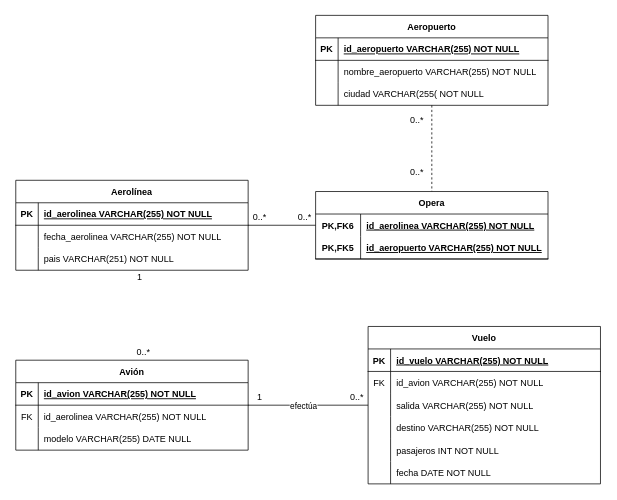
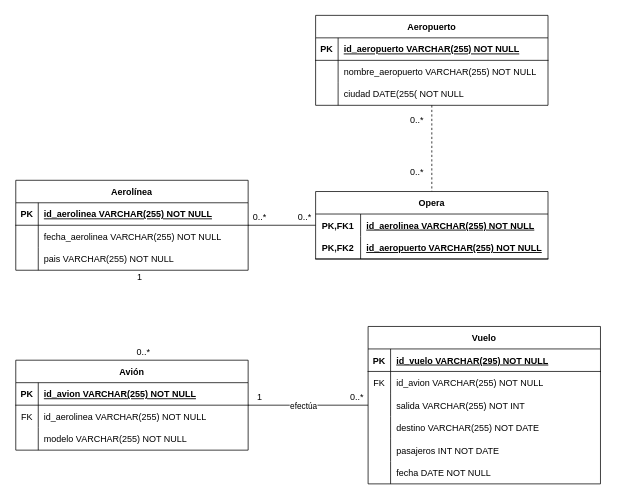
node "ciudad VARCHAR(255( NOT NULL": label "ciudad VARCHAR(255( NOT NULL" -> "ciudad DATE(255( NOT NULL"
node "PK,FK6": label "PK,FK6" -> "PK,FK1"
node "PK,FK5": label "PK,FK5" -> "PK,FK2"
node "pais VARCHAR(251) NOT NULL": label "pais VARCHAR(251) NOT NULL" -> "pais VARCHAR(255) NOT NULL"
node "id_vuelo VARCHAR(255) NOT NULL": label "id_vuelo VARCHAR(255) NOT NULL" -> "id_vuelo VARCHAR(295) NOT NULL"
node "salida VARCHAR(255) NOT NULL": label "salida VARCHAR(255) NOT NULL" -> "salida VARCHAR(255) NOT INT"
node "destino VARCHAR(255) NOT NULL": label "destino VARCHAR(255) NOT NULL" -> "destino VARCHAR(255) NOT DATE"
node "modelo VARCHAR(255) DATE NULL": label "modelo VARCHAR(255) DATE NULL" -> "modelo VARCHAR(255) NOT NULL"
node "pasajeros INT NOT NULL": label "pasajeros INT NOT NULL" -> "pasajeros INT NOT DATE"
